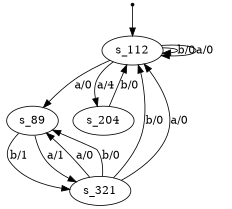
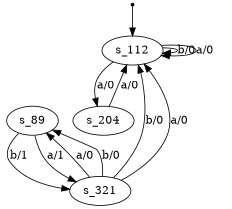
edge "s_112" -> "s_89": removed, label "a/0"
edge "s_112" -> "s_204": label "a/4" -> "a/0"
edge "s_204" -> "s_112": label "b/0" -> "a/0"
